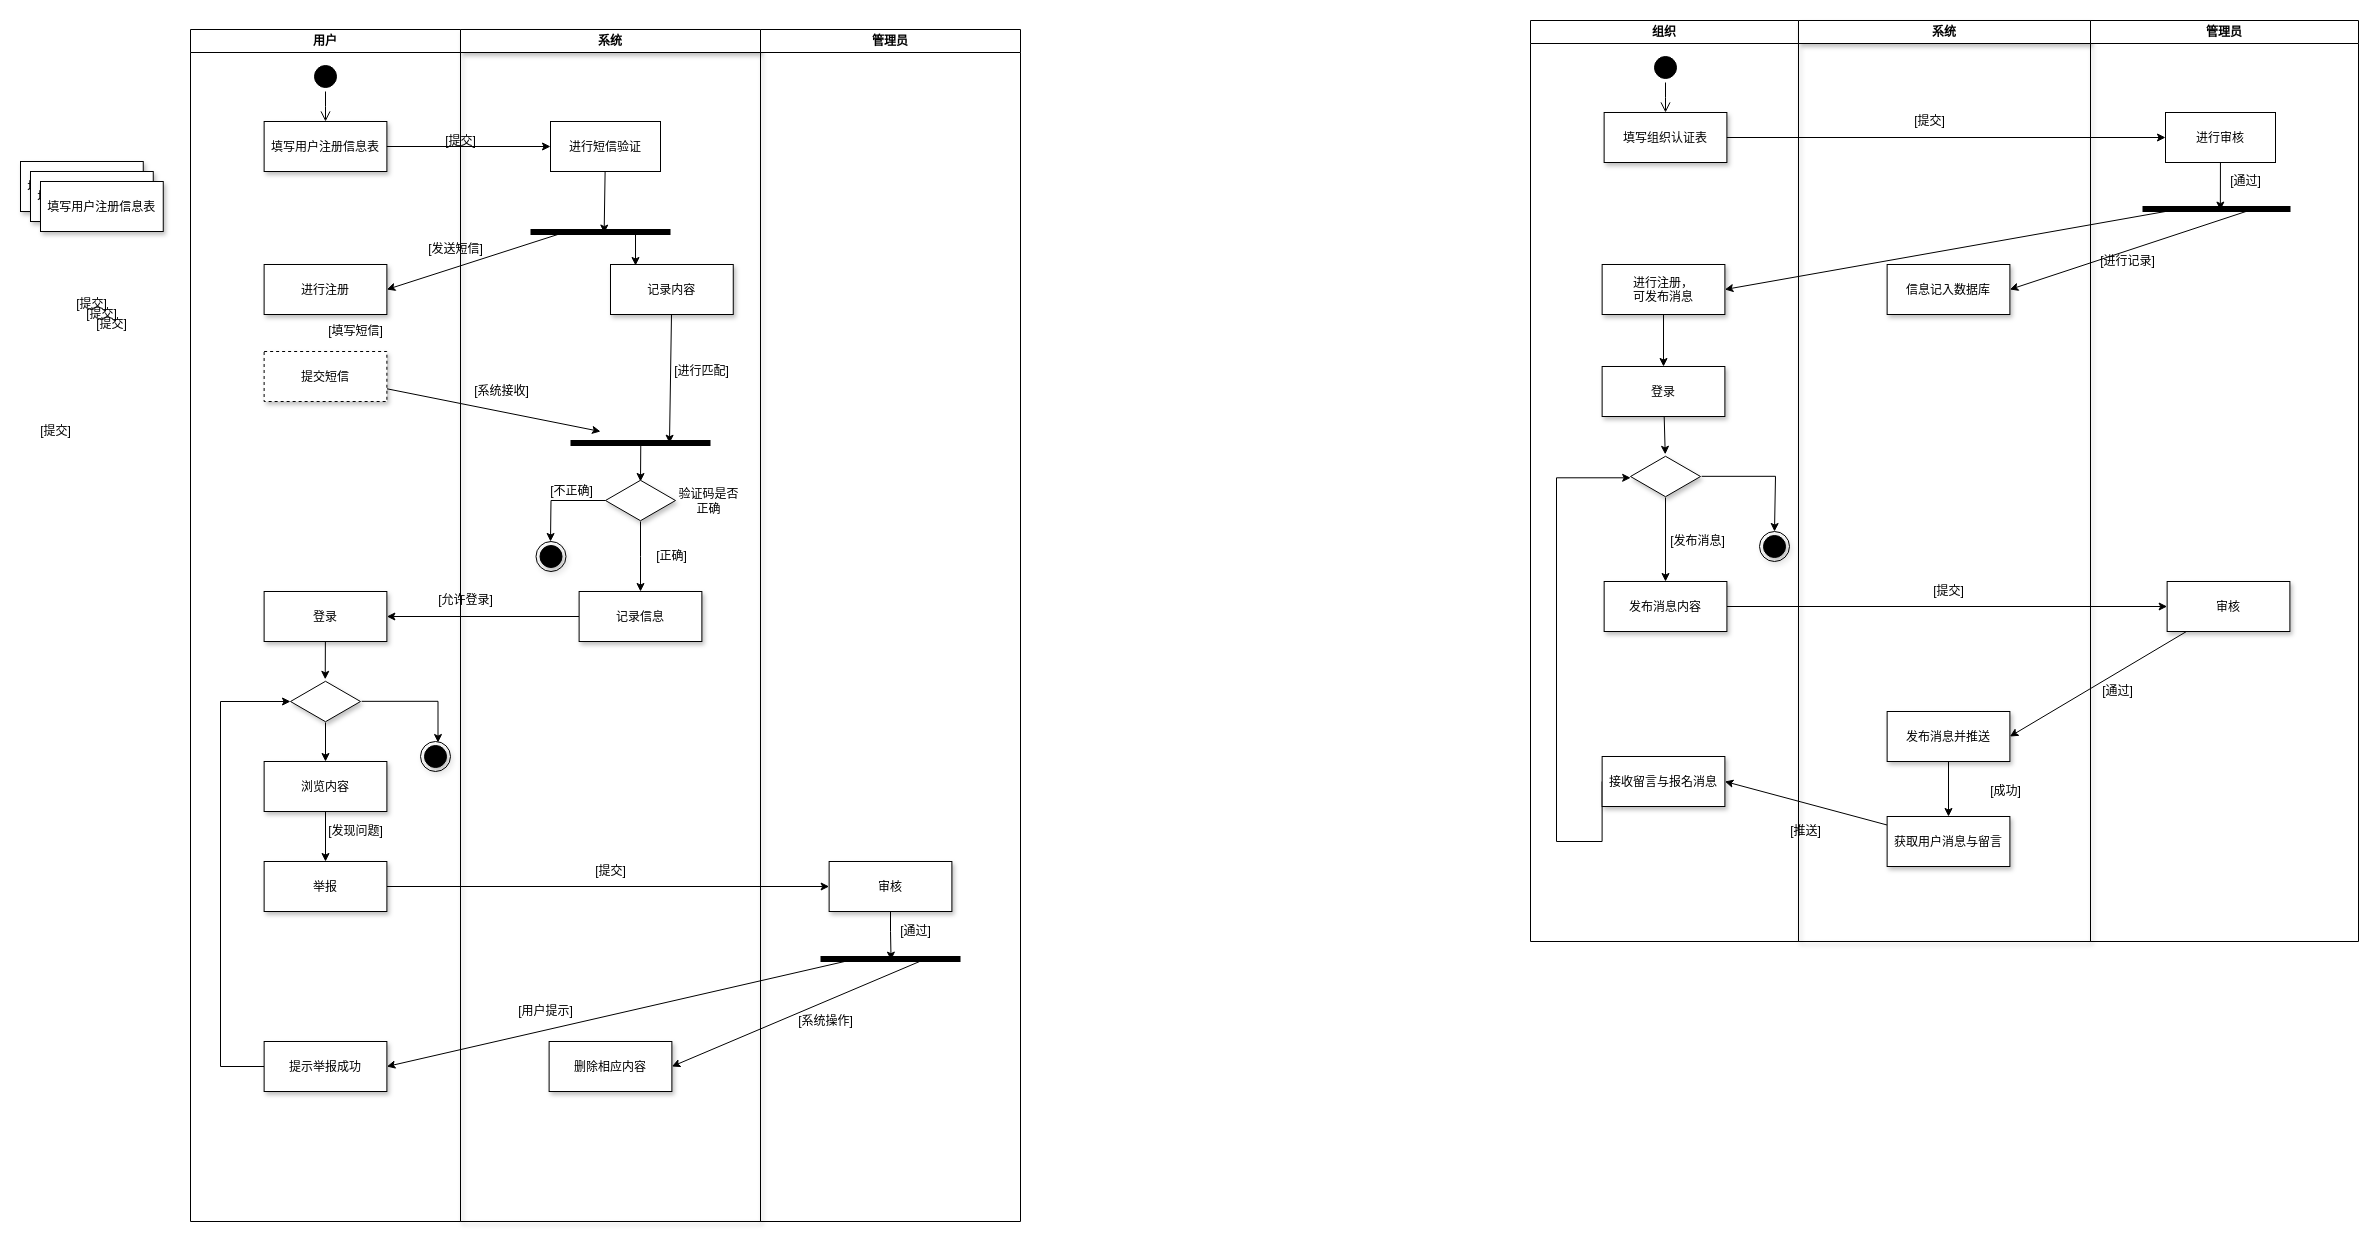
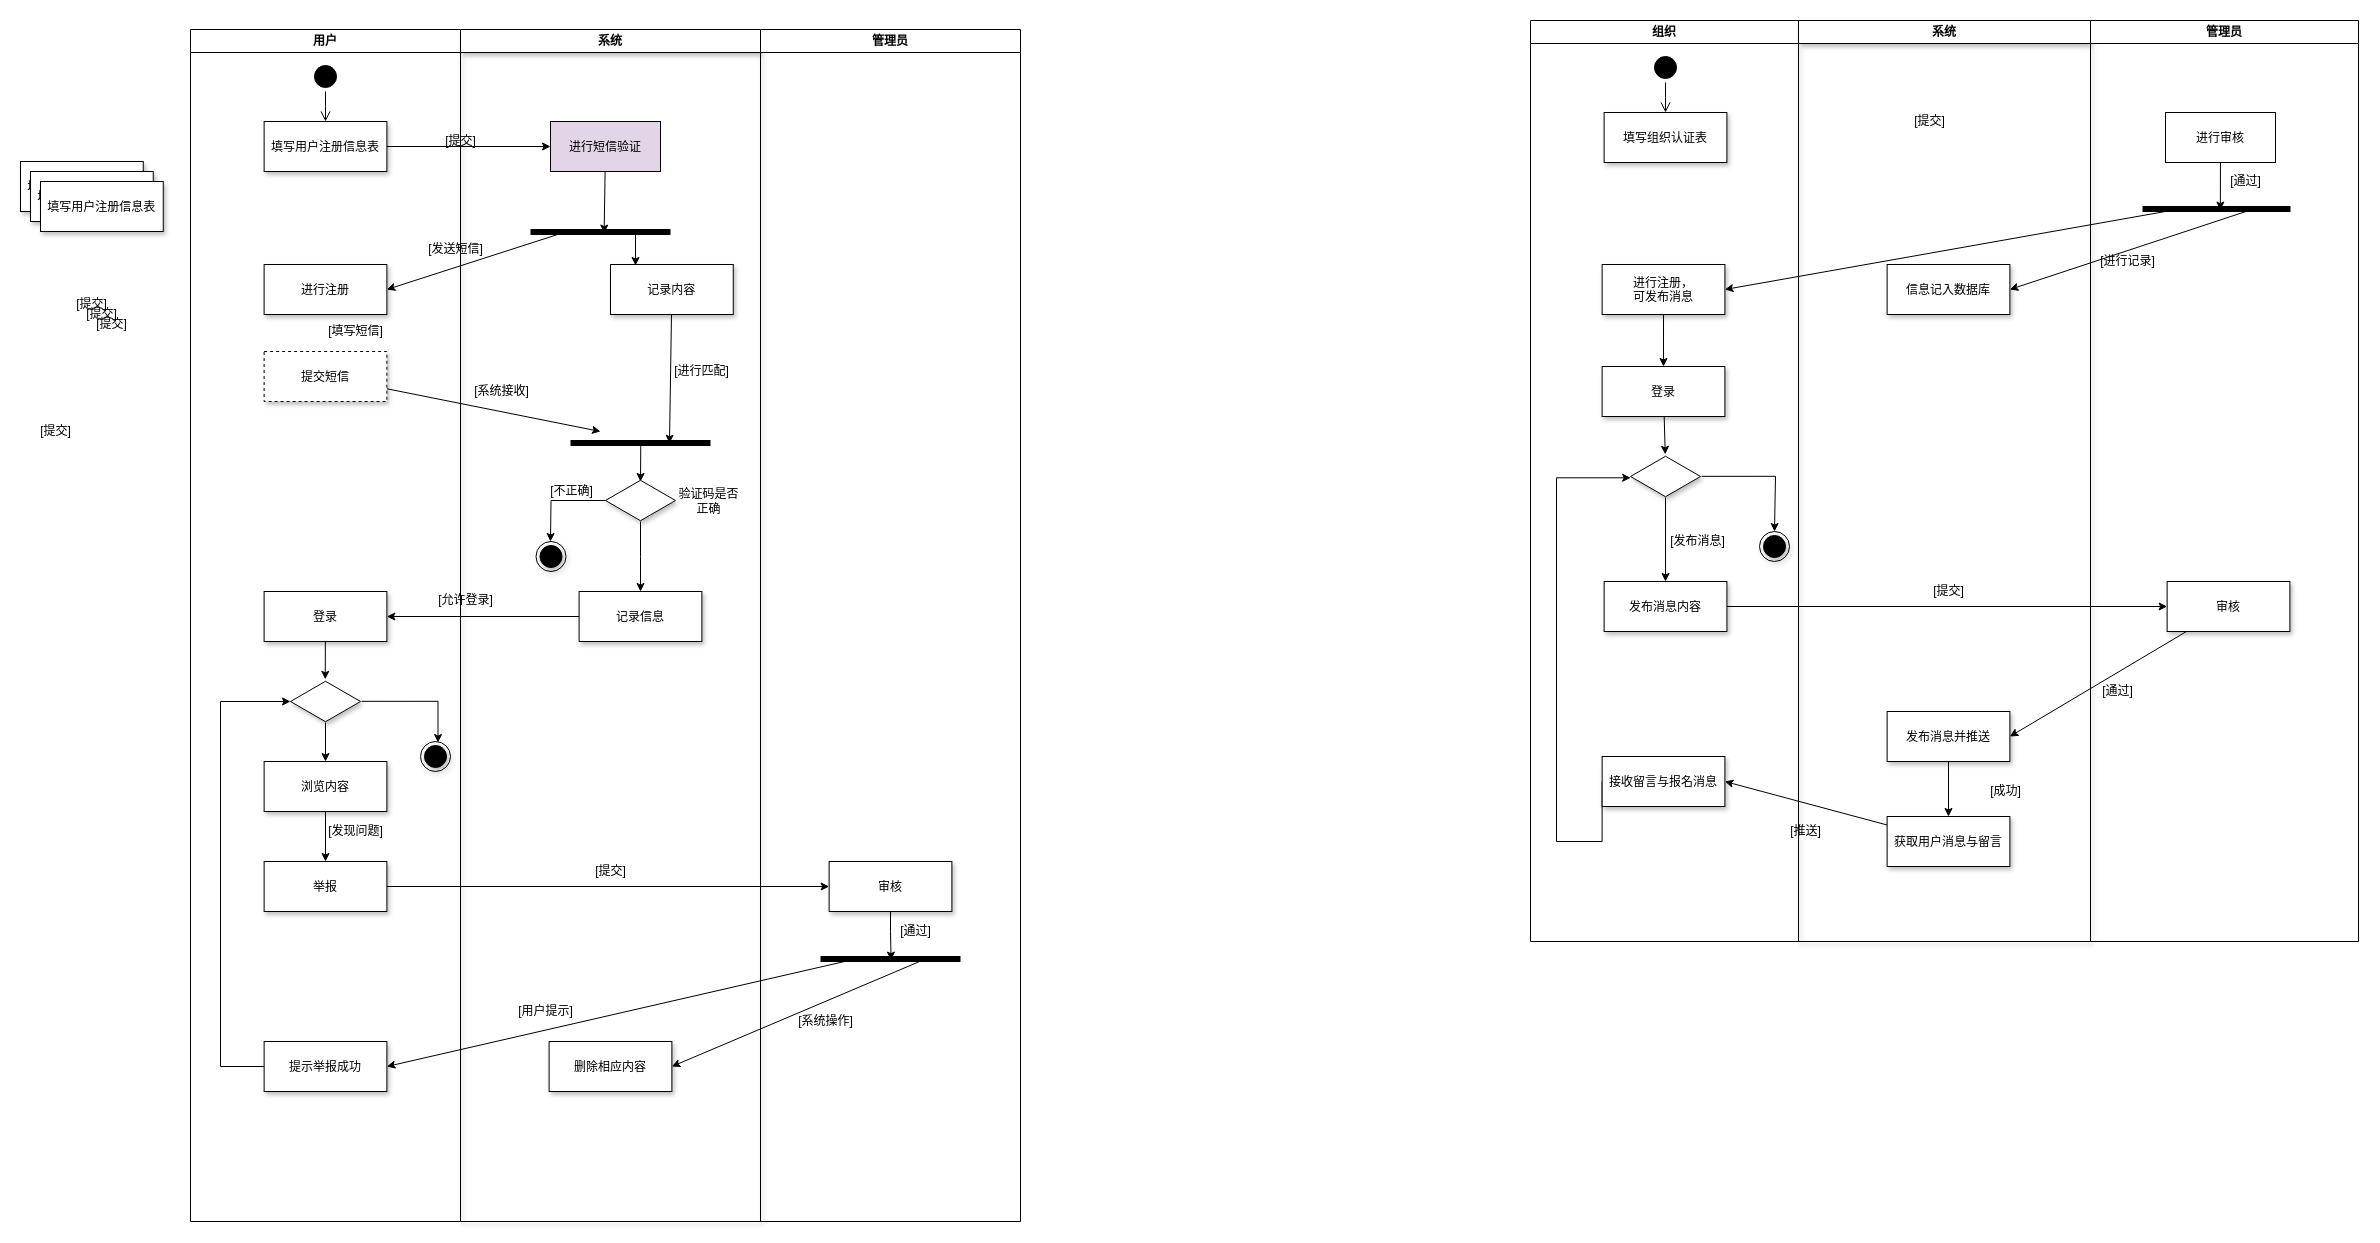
edge "填写组织认证表" -> "进行审核": removed
node "进行短信验证": fillcolor #ffffff -> #e1d5e7
node "[正确]": removed
